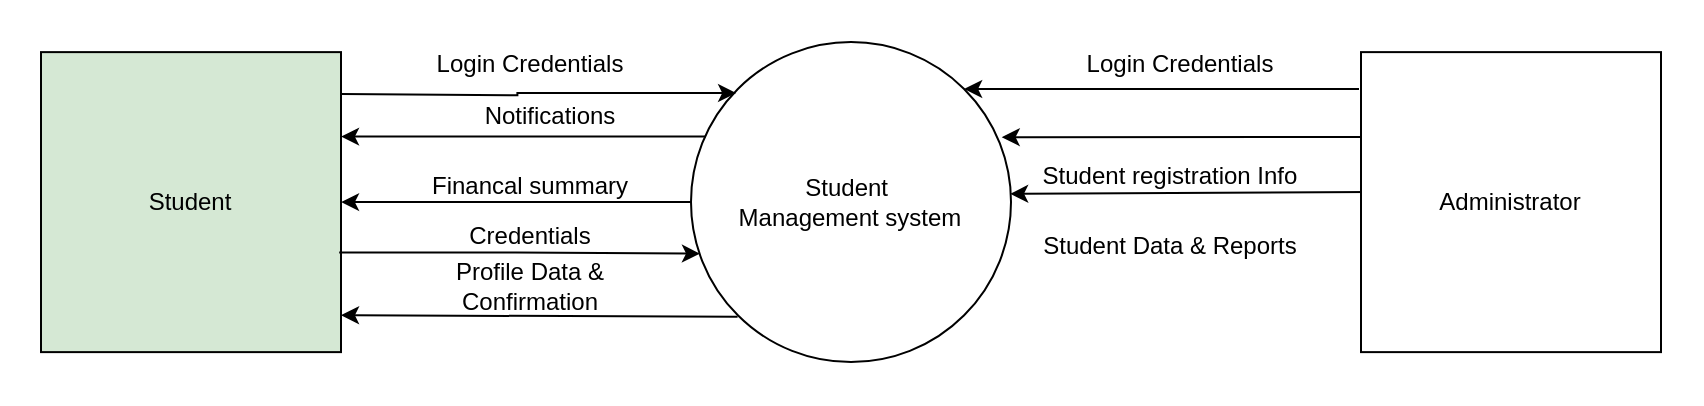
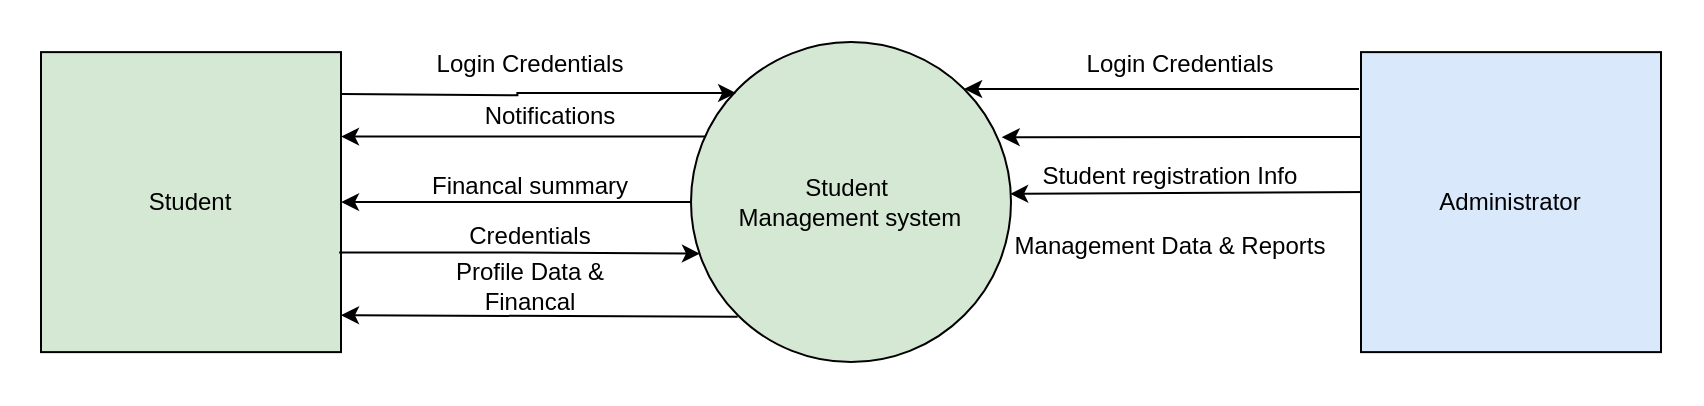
node "Student Management system": fillcolor #ffffff -> #d5e8d4
node "Administrator": fillcolor #ffffff -> #dae8fc
node "Student Data & Reports": label "Student Data & Reports" -> "Management Data & Reports"
node "Profile Data & Confirmation": label "Profile Data & Confirmation" -> "Profile Data & Financal"
